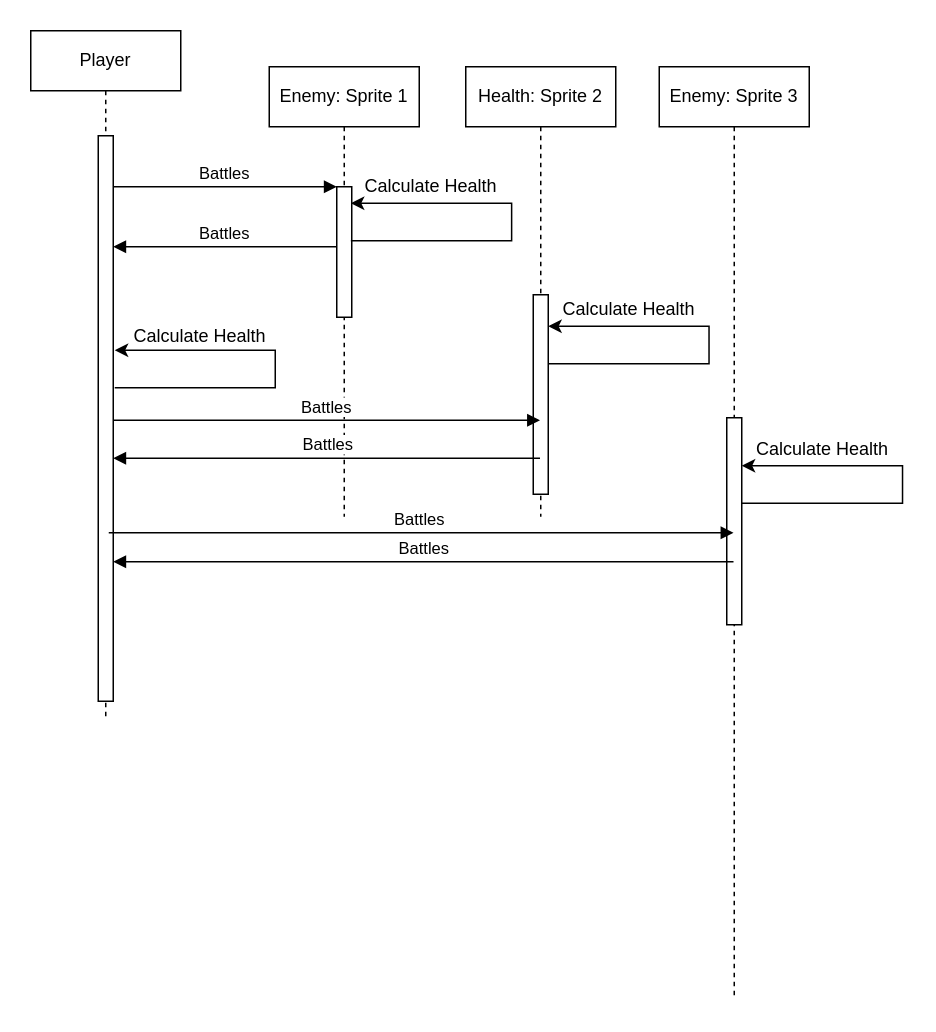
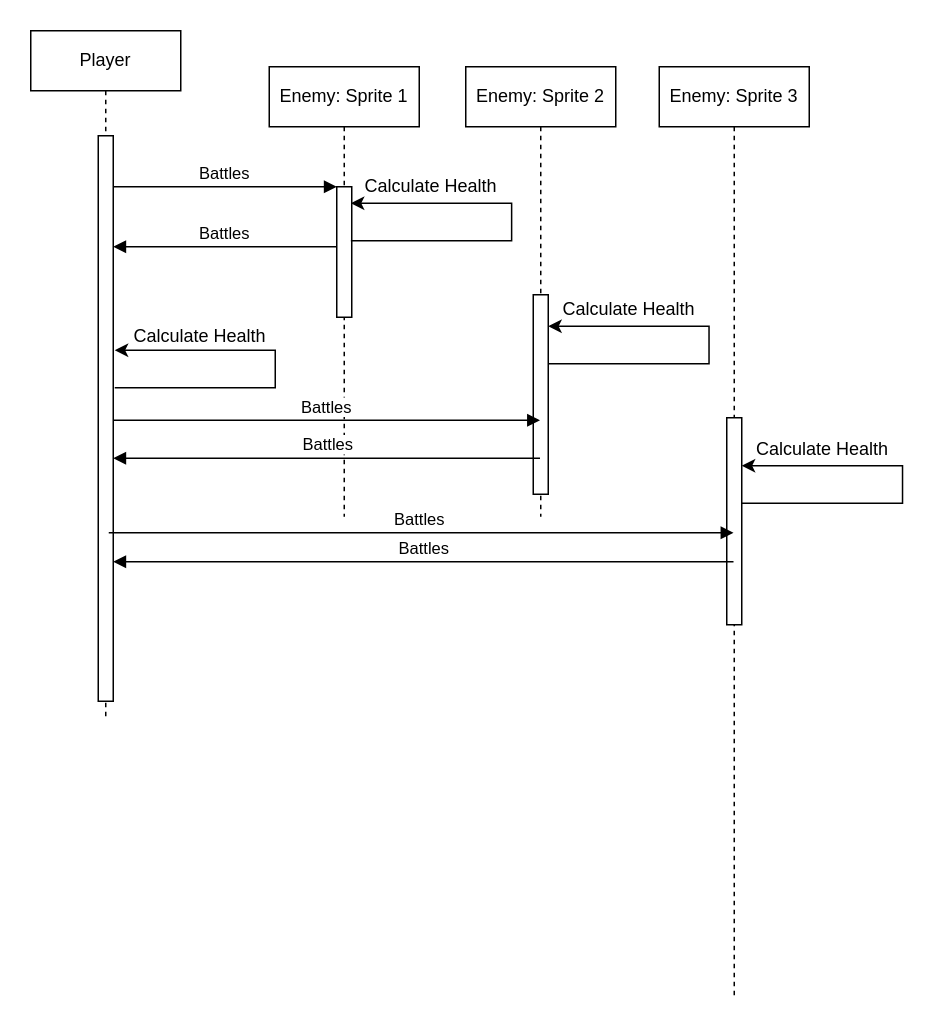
node "Health: Sprite 2": label "Health: Sprite 2" -> "Enemy: Sprite 2"
